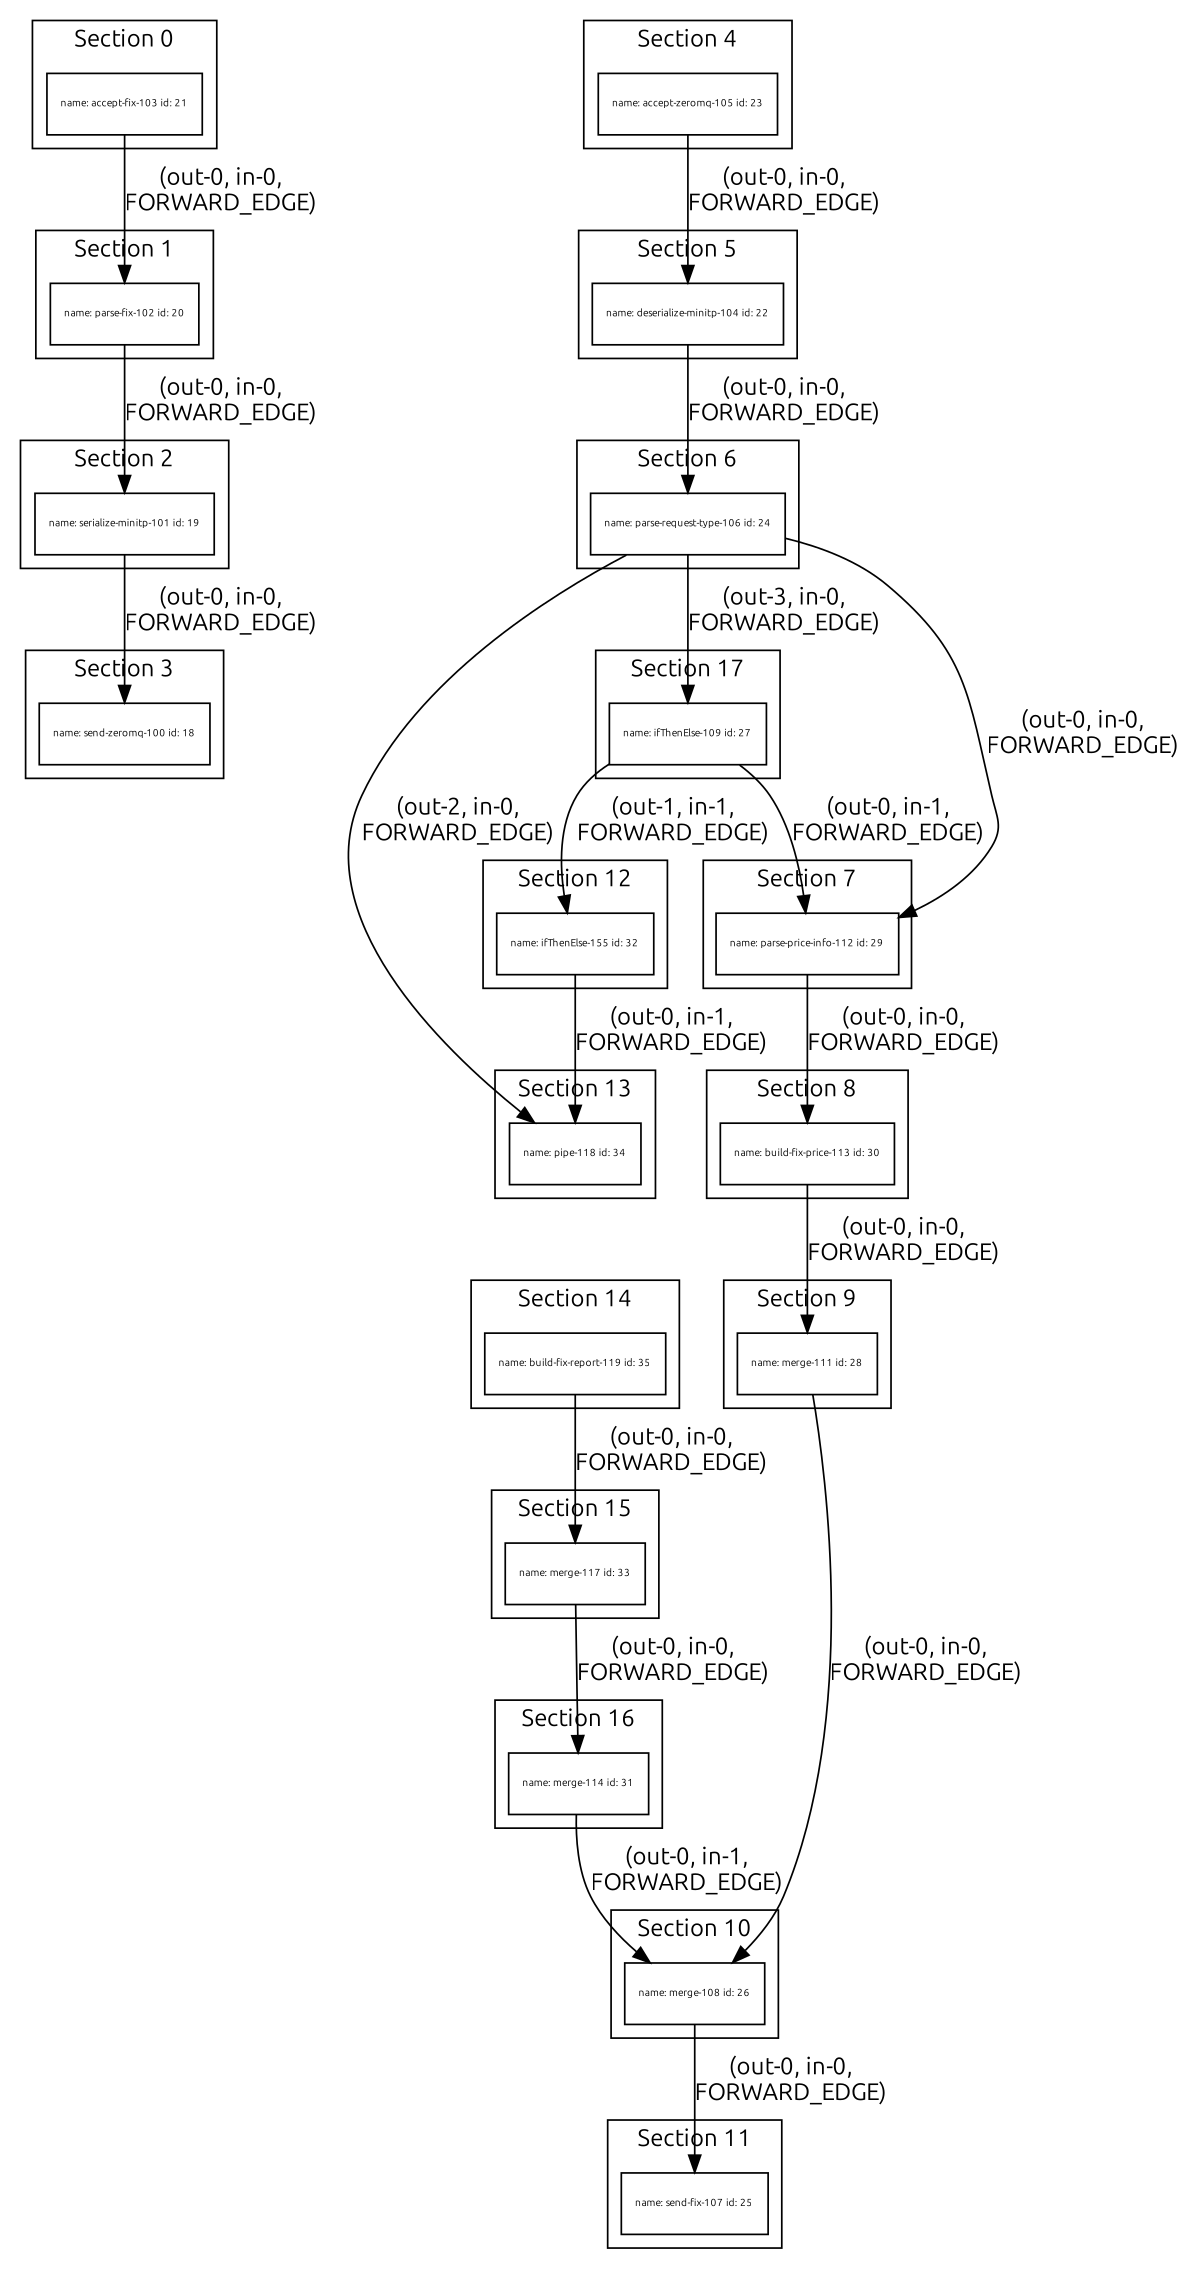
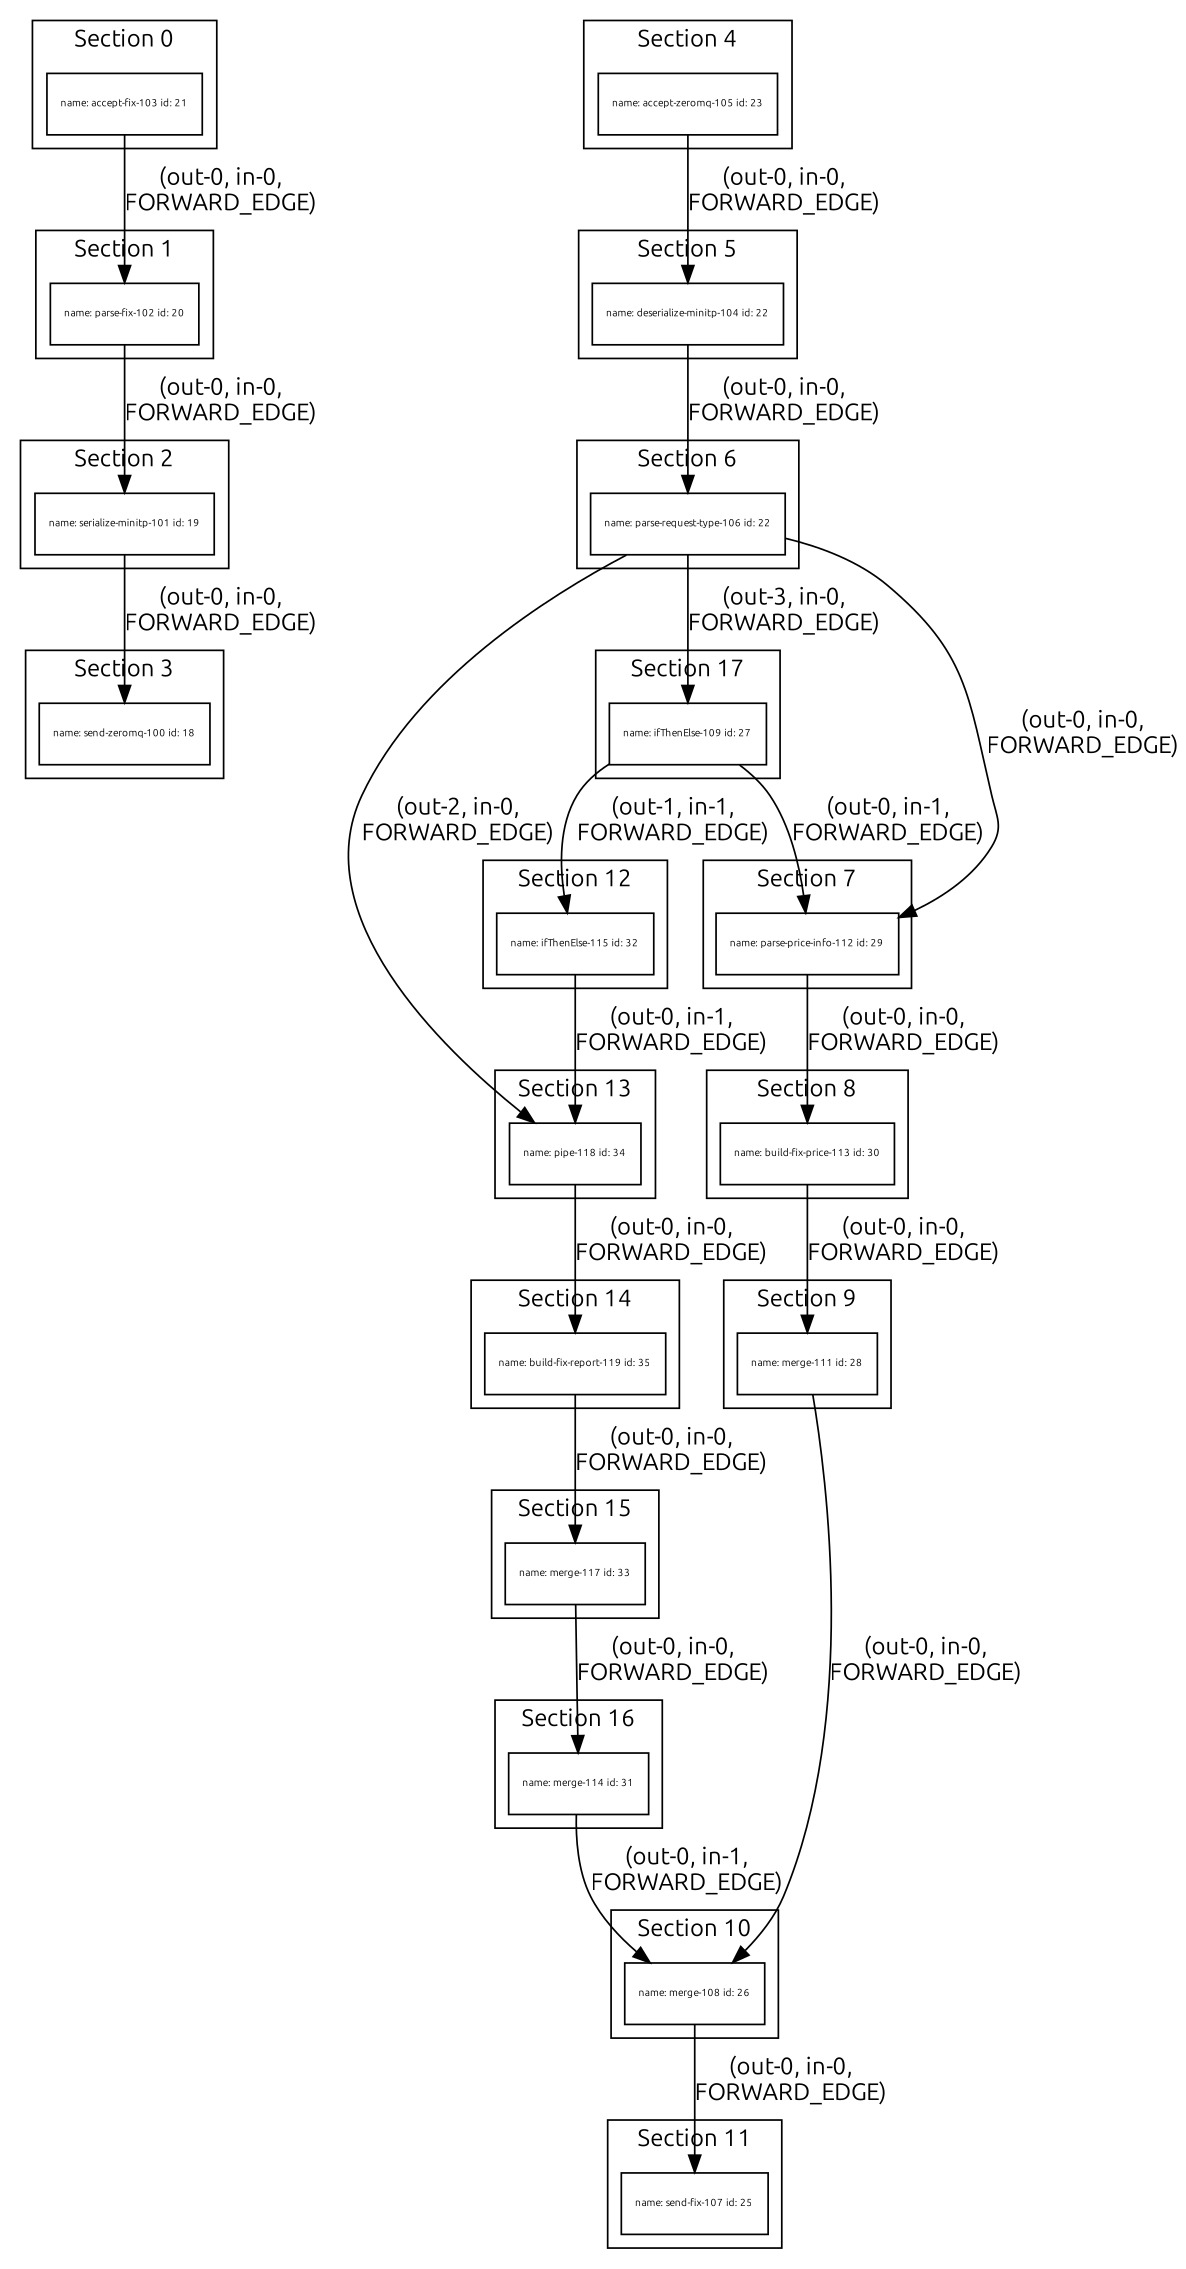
node "name: parse-request-type-106 id: 24": label "name: parse-request-type-106 id: 24" -> "name: parse-request-type-106 id: 22"
node "name: ifThenElse-155 id: 32": label "name: ifThenElse-155 id: 32" -> "name: ifThenElse-115 id: 32"
edge "name: pipe-118 id: 34" -> "name: build-fix-report-119 id: 35": added, label "(out-0, in-0, FORWARD_EDGE)"
